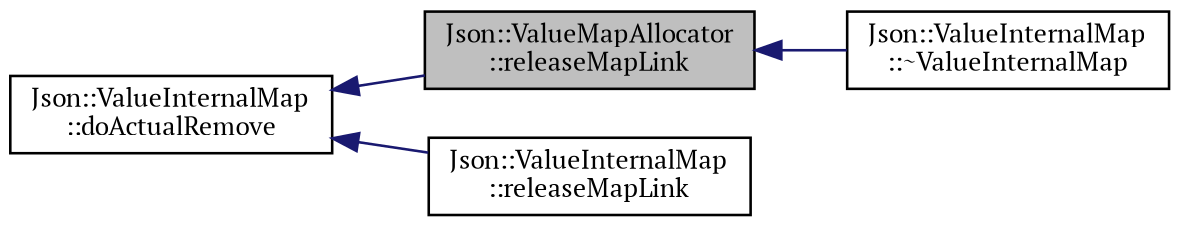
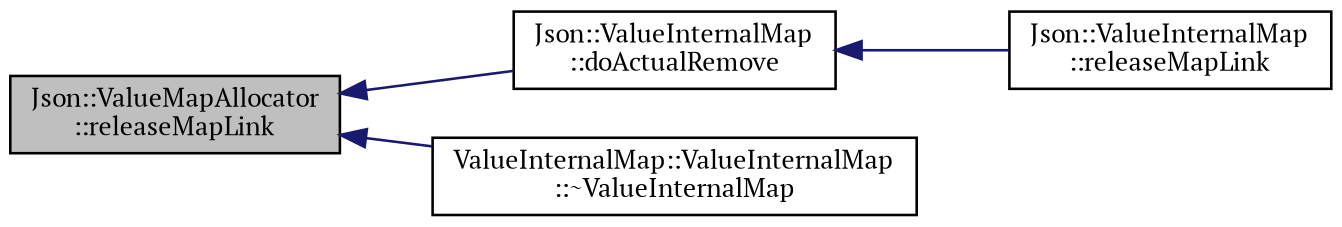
node "Json::ValueInternalMap ::~ValueInternalMap": label "Json::ValueInternalMap ::~ValueInternalMap" -> "ValueInternalMap::ValueInternalMap ::~ValueInternalMap"
edge "Json::ValueMapAllocator ::releaseMapLink" -> "Json::ValueInternalMap ::doActualRemove": reversed
